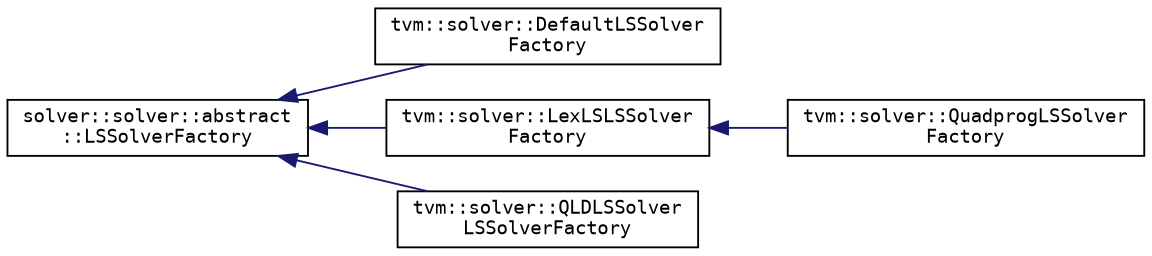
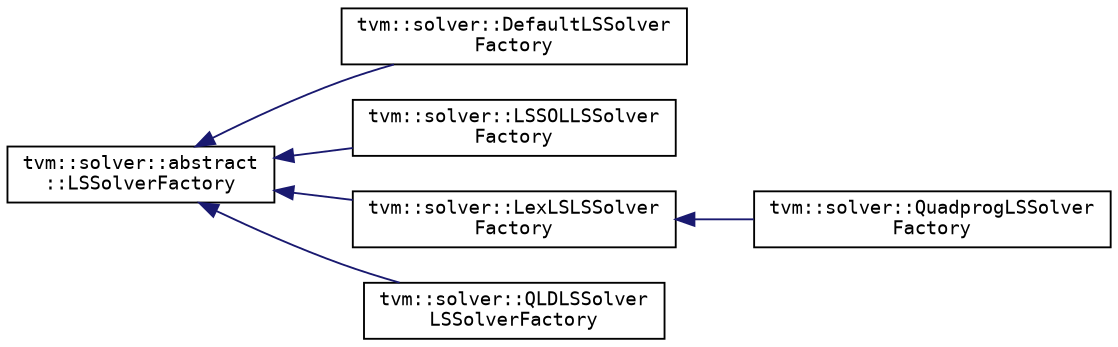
node "solver::solver::abstract ::LSSolverFactory": label "solver::solver::abstract ::LSSolverFactory" -> "tvm::solver::abstract ::LSSolverFactory"
node "tvm::solver::LSSOLLSSolver Factory": added
